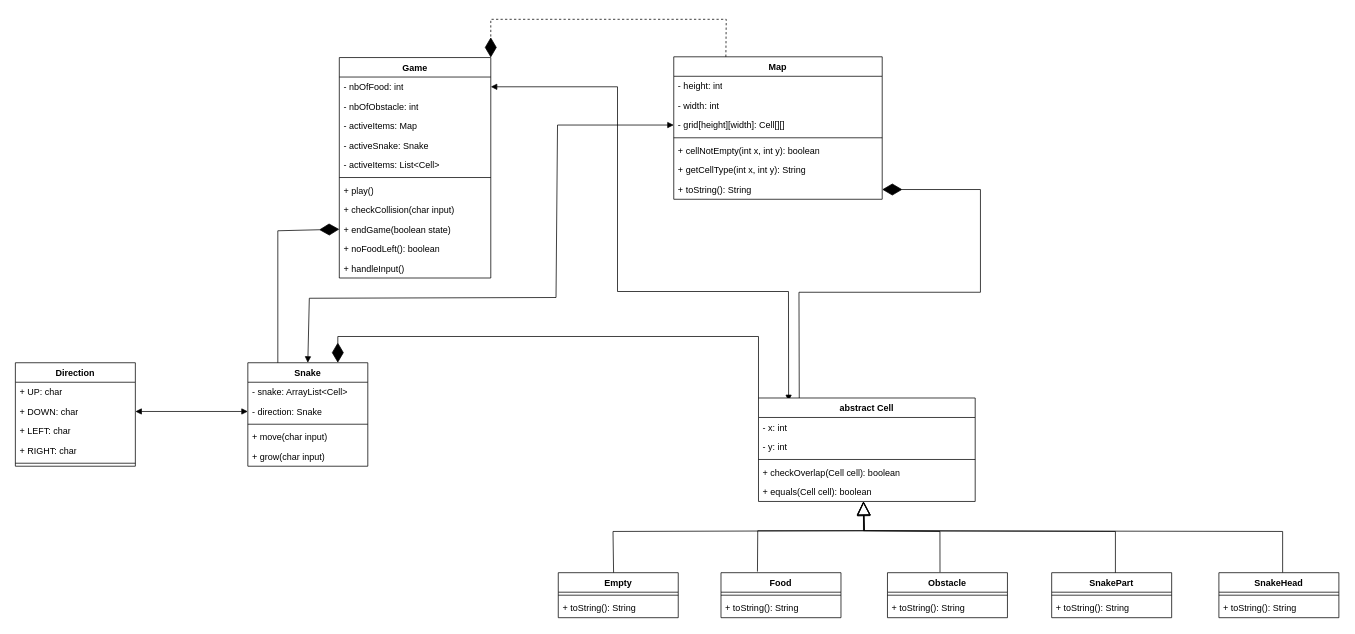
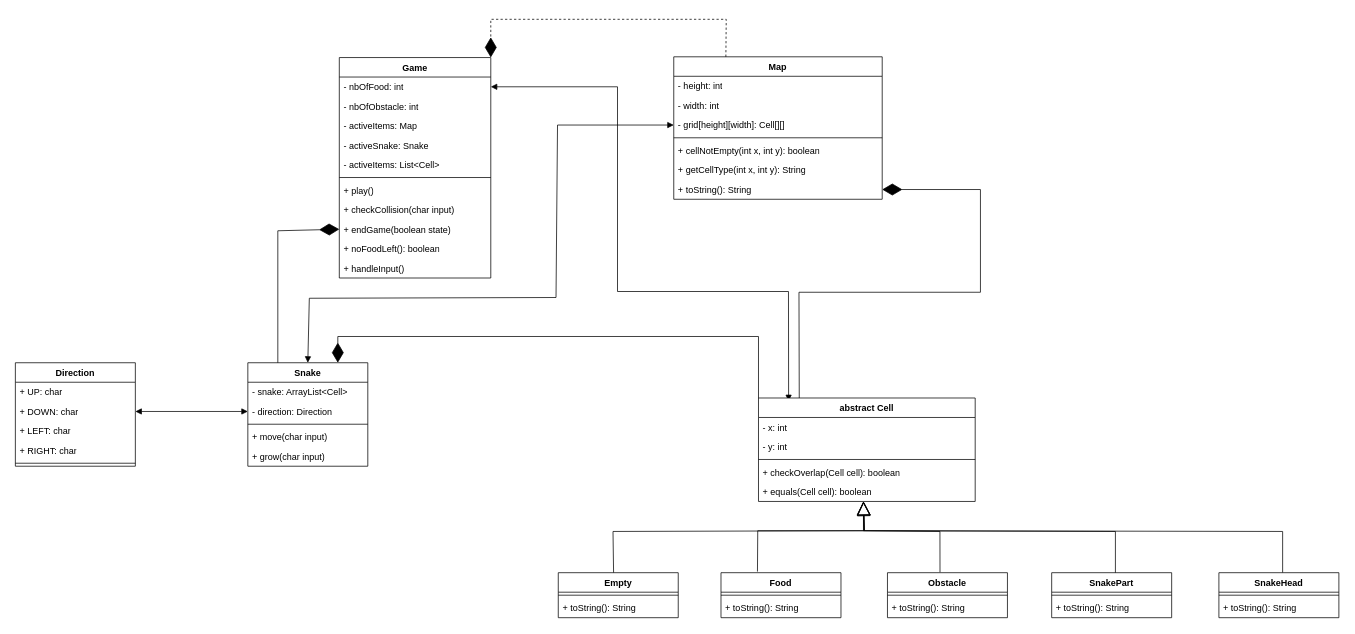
node "- direction: Snake": label "- direction: Snake" -> "- direction: Direction"
